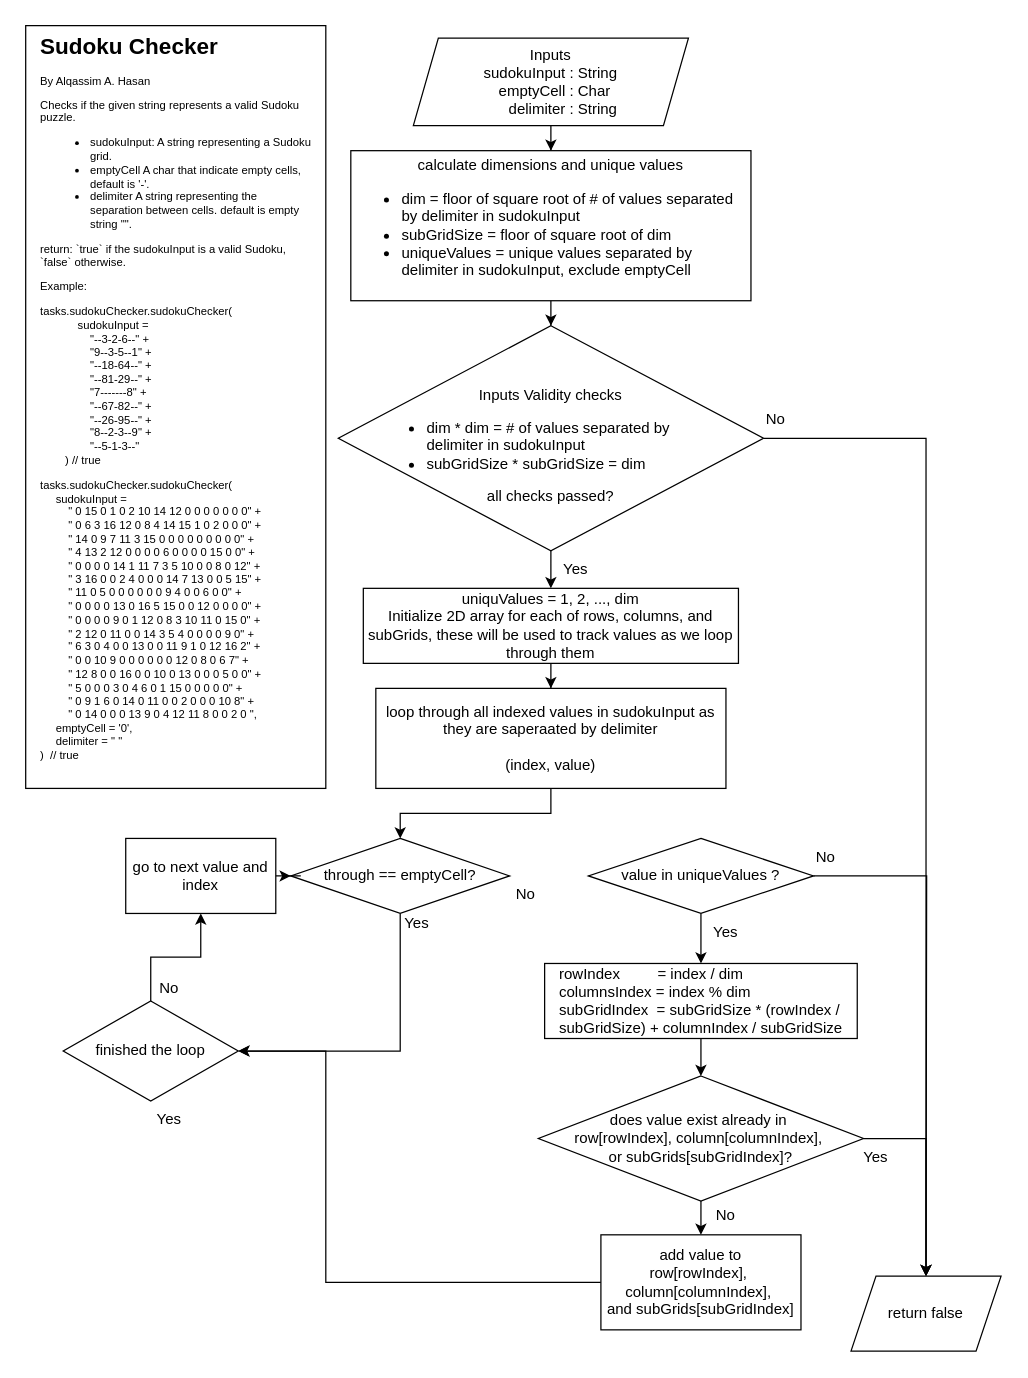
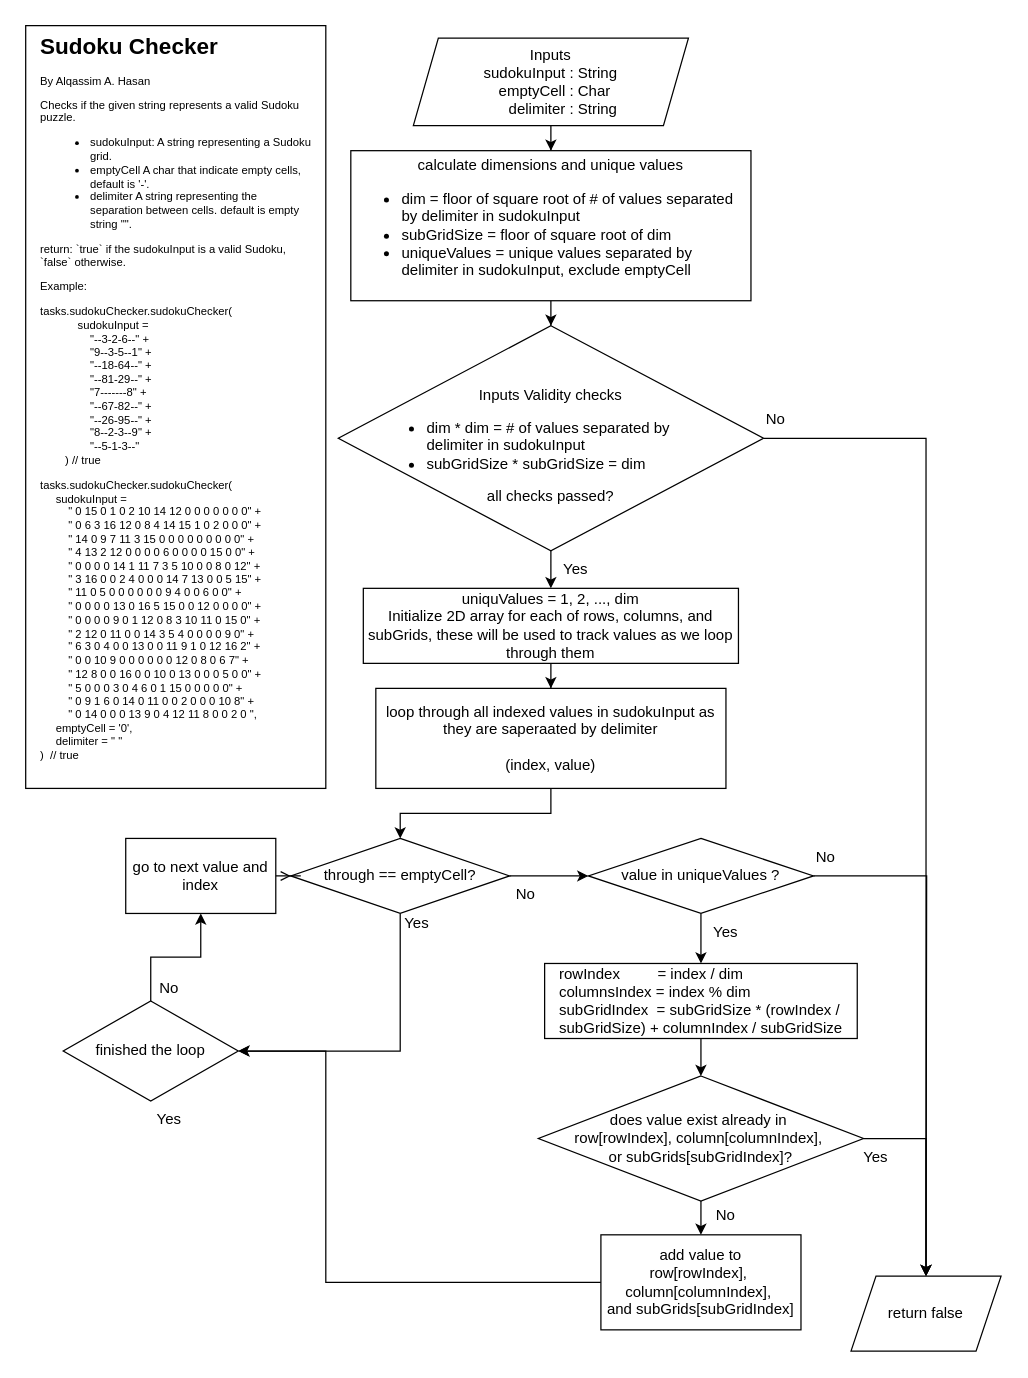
edge "go to next value and index" -> "through == emptyCell?": arrowhead classic -> open
edge "through == emptyCell?" -> "value in uniqueValues ?": added
